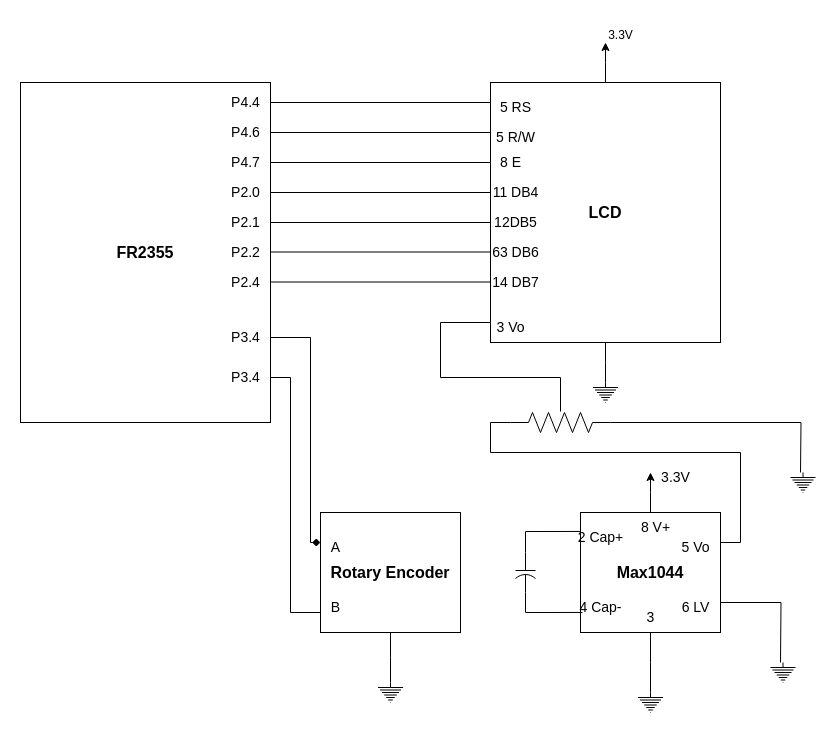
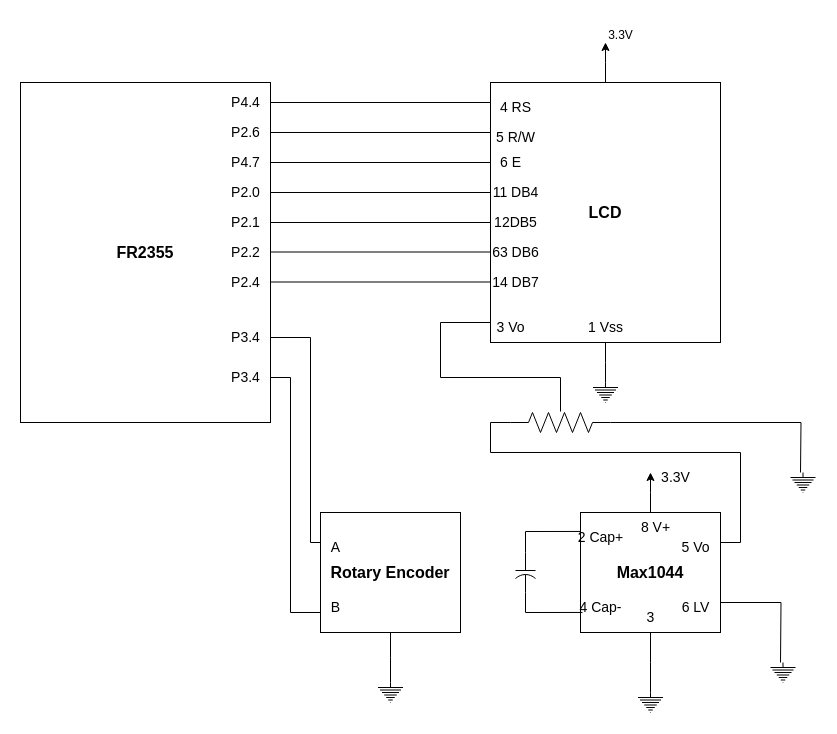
node "5 RS": label "5 RS" -> "4 RS"
node "P4.6": label "P4.6" -> "P2.6"
node "8 E": label "8 E" -> "6 E"
node "1 Vss": added
edge "FR2355" -> "Rotary Encoder": arrowhead diamond -> none
